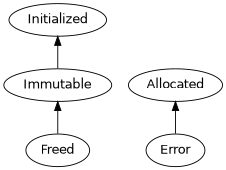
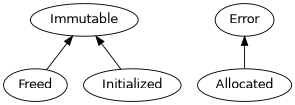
edge "Immutable" -> "Initialized": reversed
edge "Error" -> "Allocated": reversed
